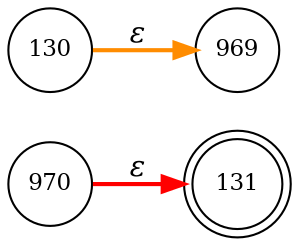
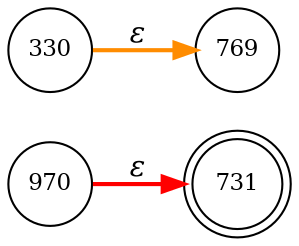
node "130": label "130" -> "330"
node "969": label "969" -> "769"
node "131": label "131" -> "731"
